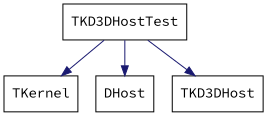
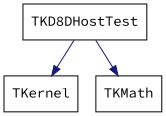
node "TKD3DHostTest": label "TKD3DHostTest" -> "TKD8DHostTest"
node "DHost": label "DHost" -> "TKMath"
node "TKD3DHost": removed
